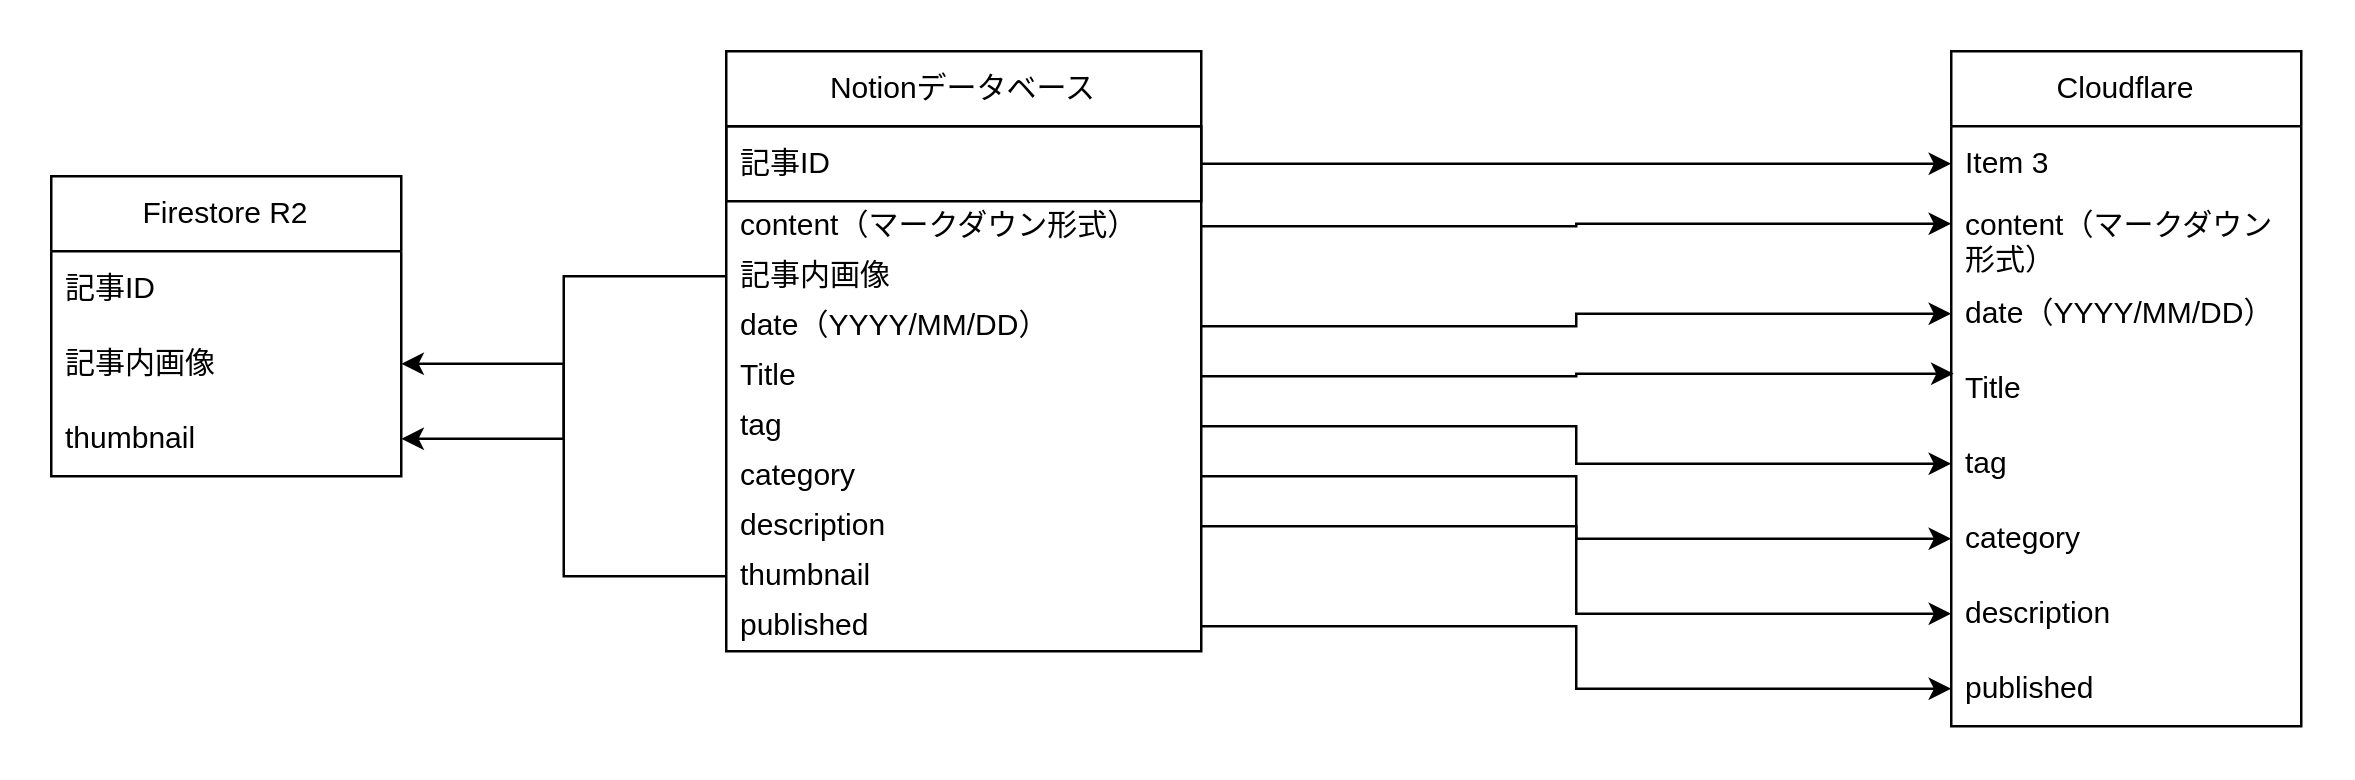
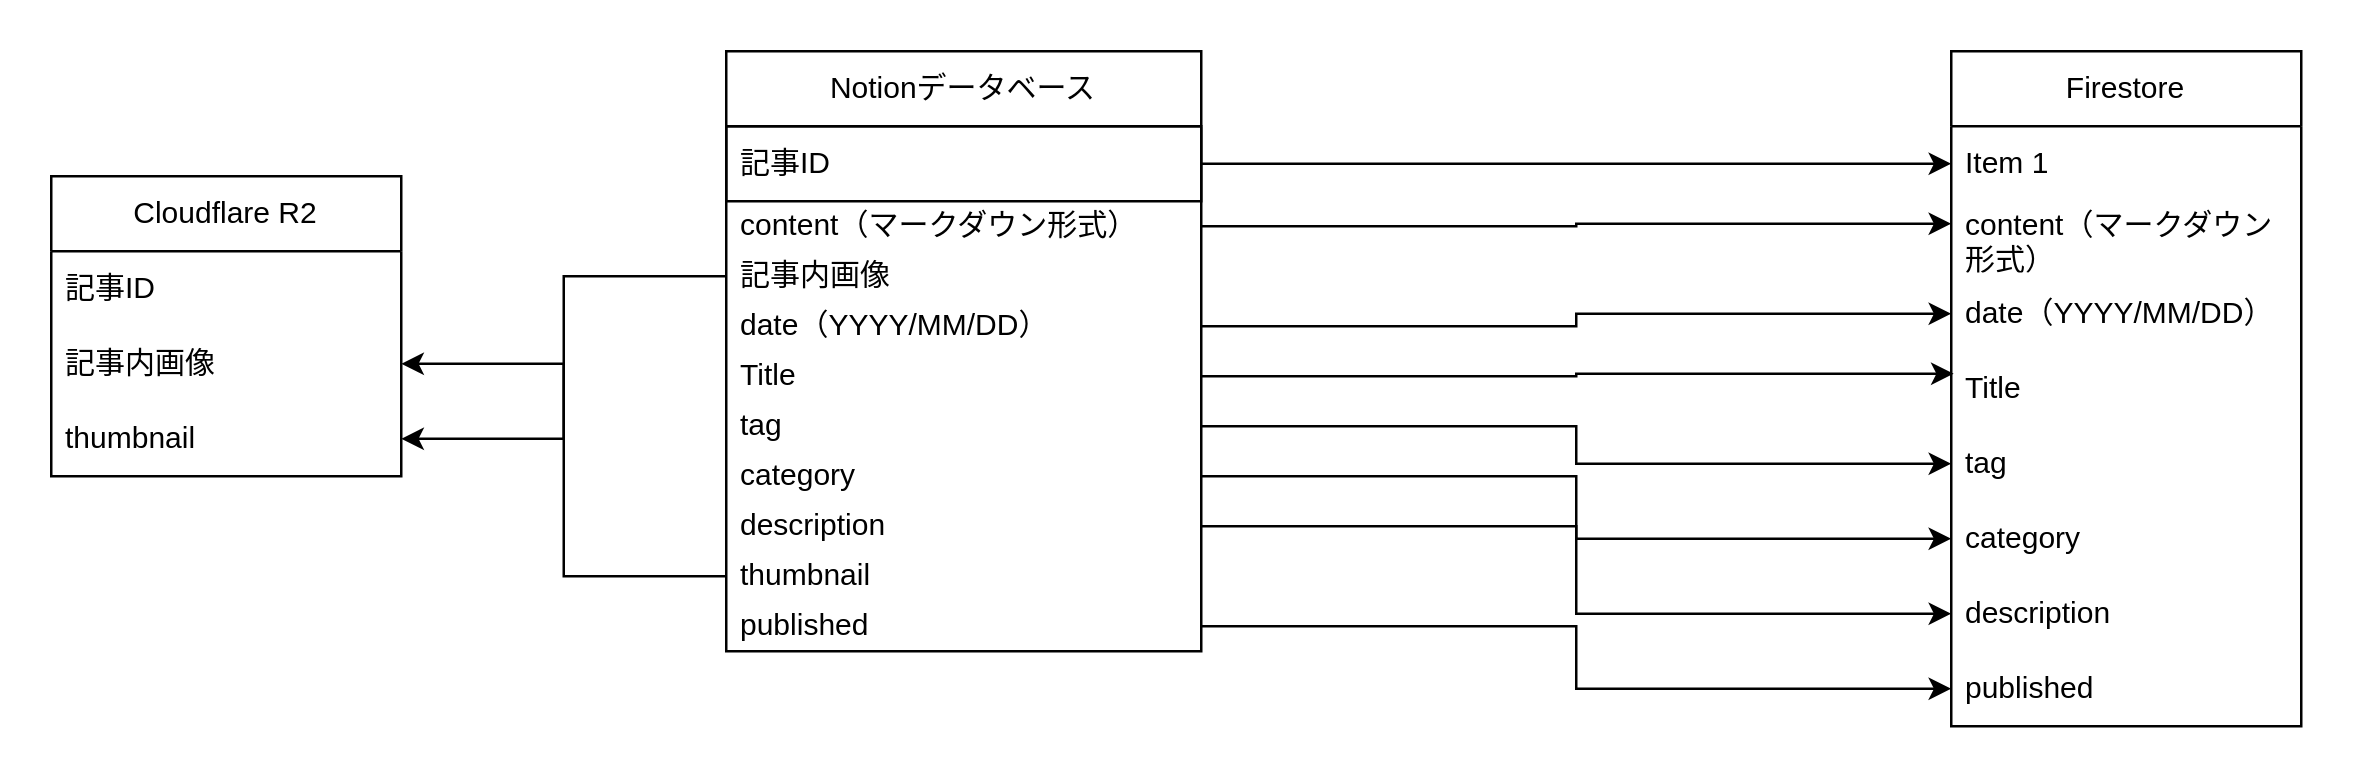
node "Cloudflare": label "Cloudflare" -> "Firestore"
node "Item 3": label "Item 3" -> "Item 1"
node "Firestore R2": label "Firestore R2" -> "Cloudflare R2"
